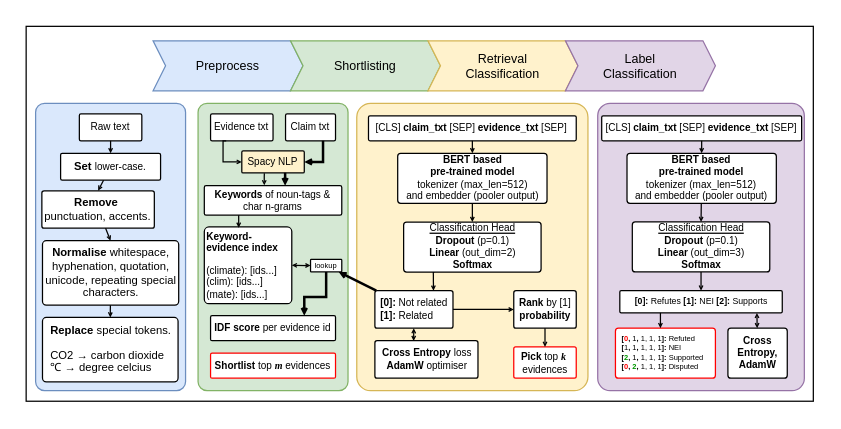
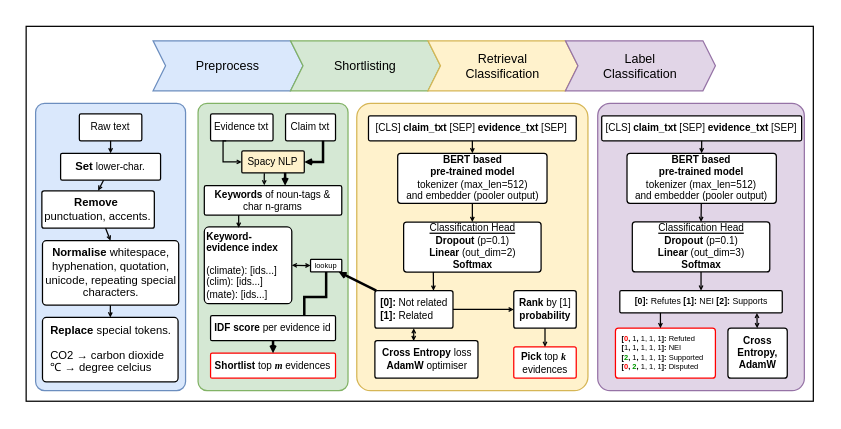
node "Set lower-case.": label "Set lower-case." -> "Set lower-char."
edge "lookup" -> "IDF score per evidence id": arrowhead open -> none
edge "IDF score per evidence id" -> "Shortlist top m evidences": added
